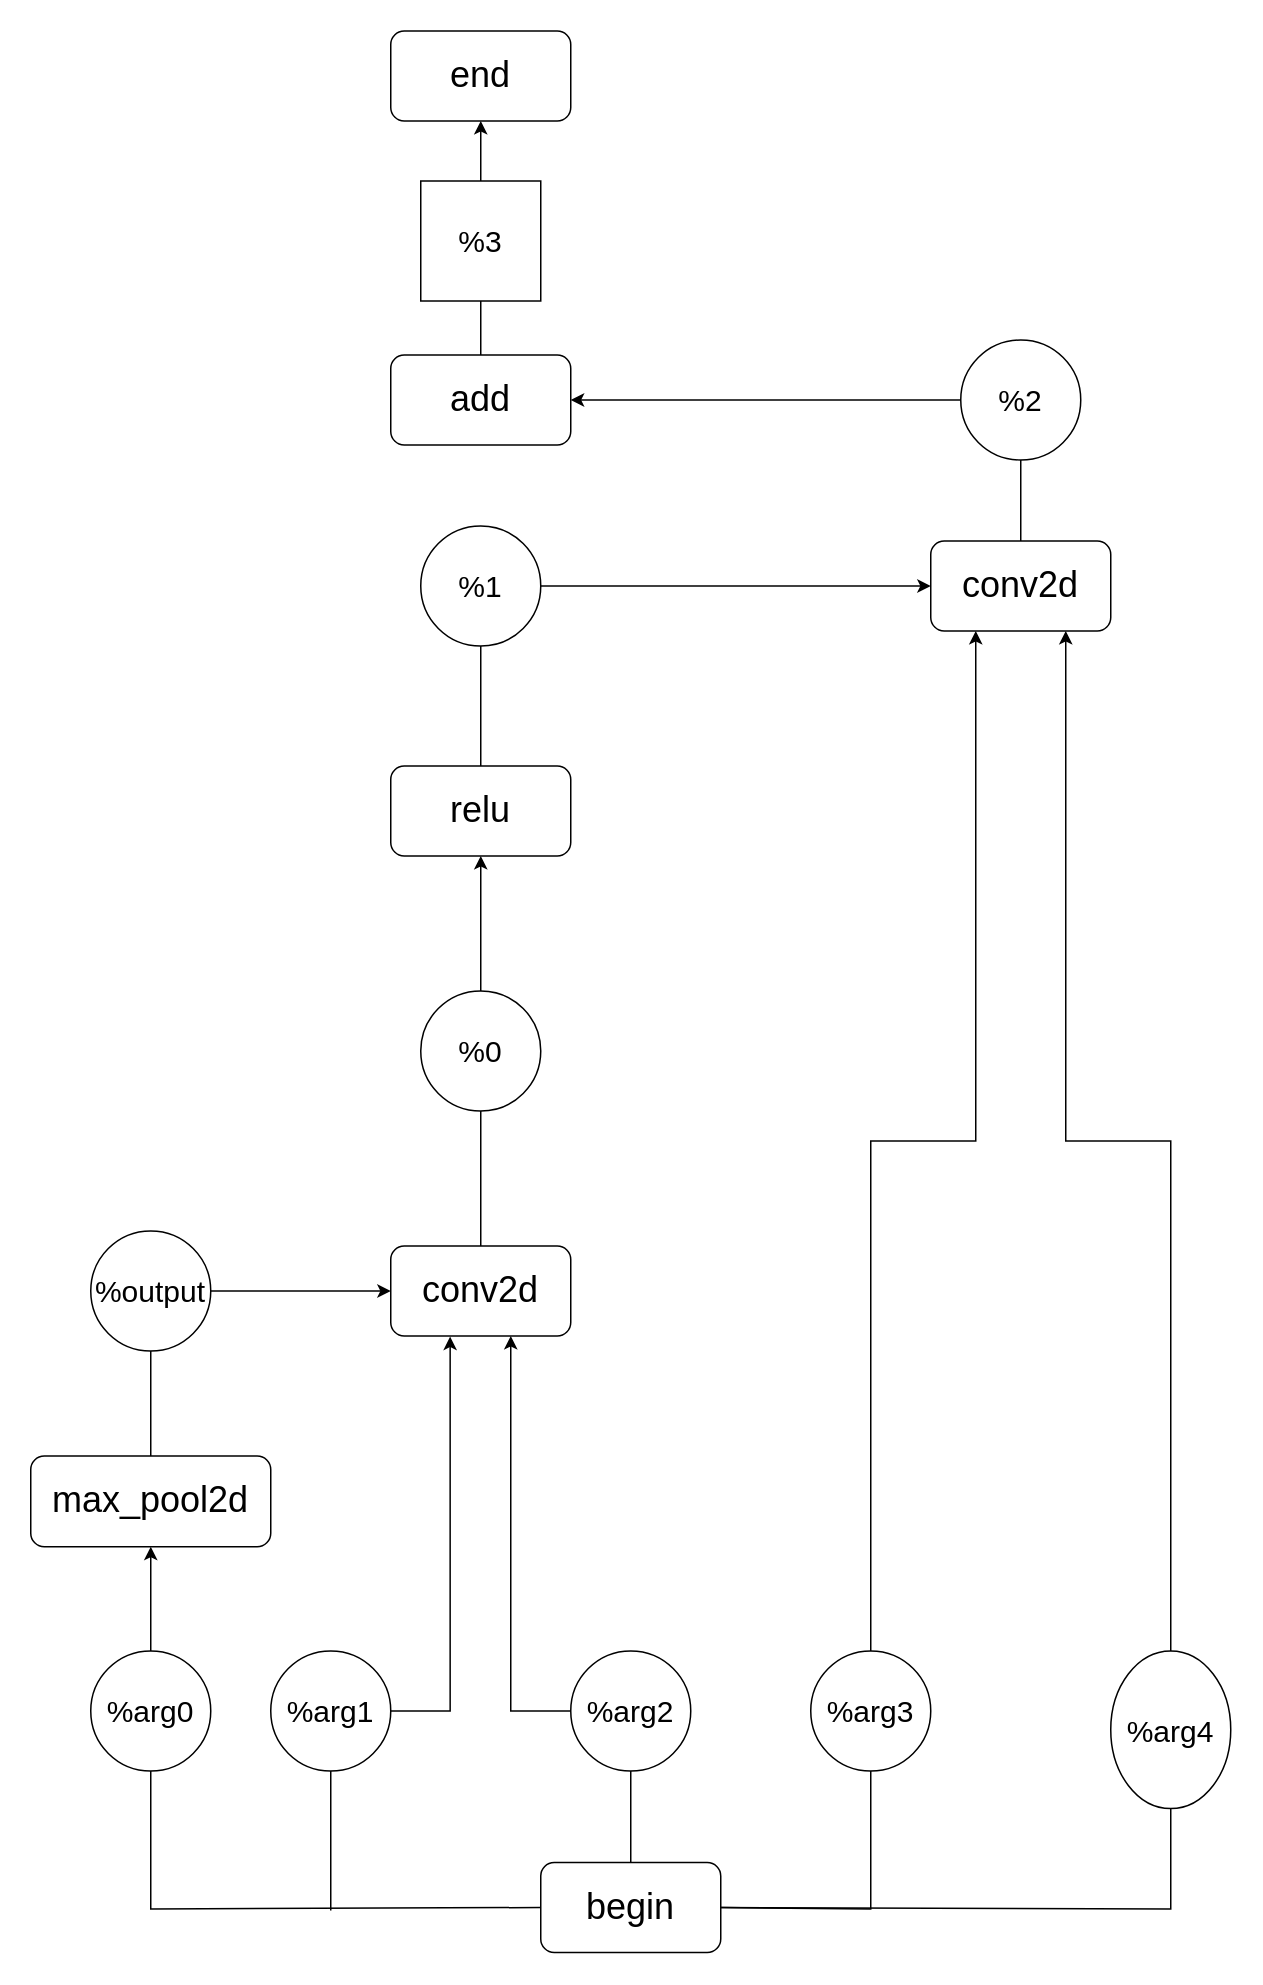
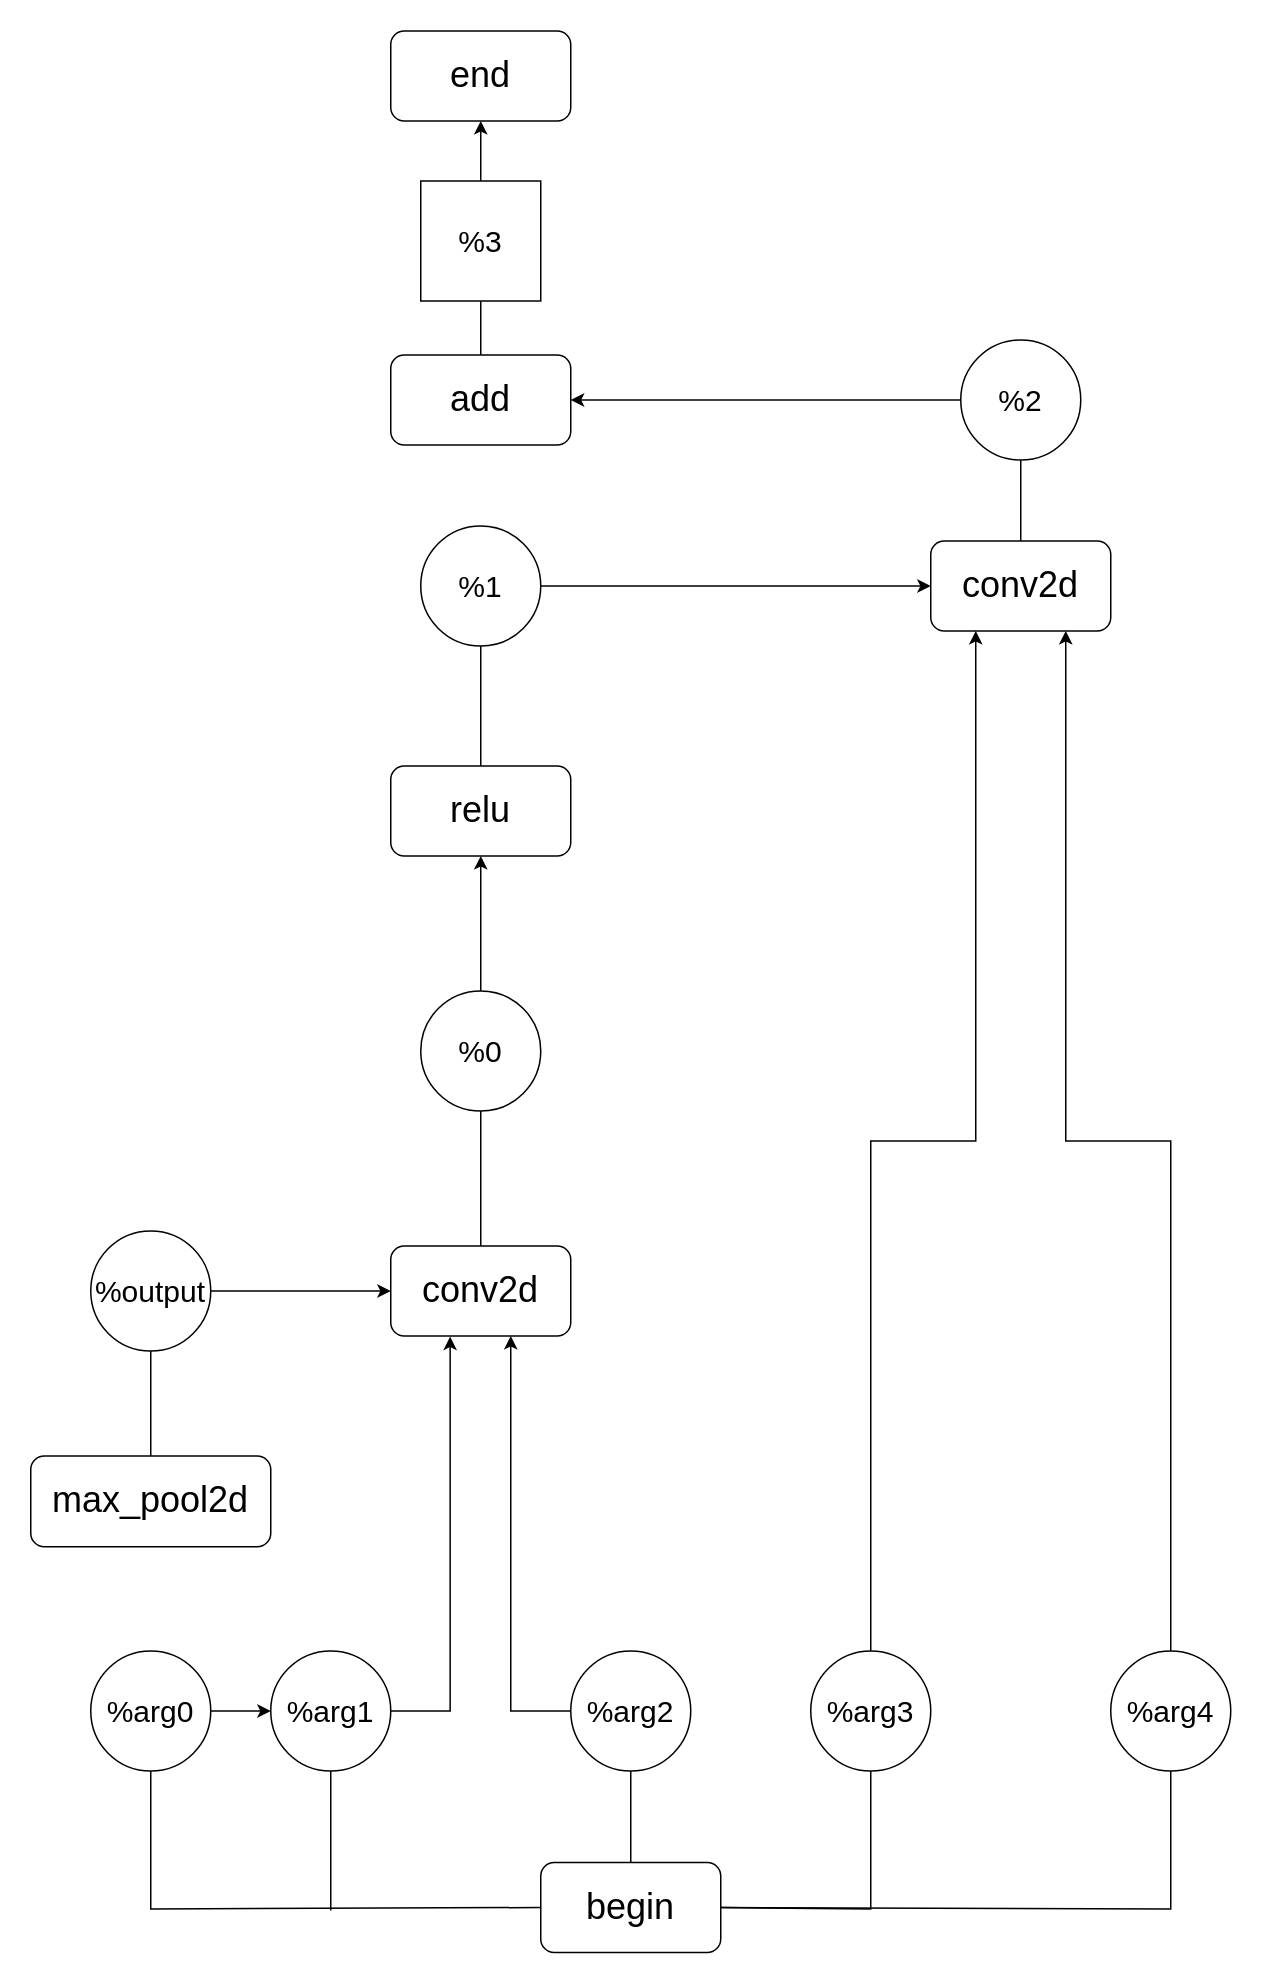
edge "%arg0" -> "max_pool2d": now "%arg0" -> "%arg1"
node "%arg4": size 120x158 -> 120x120
